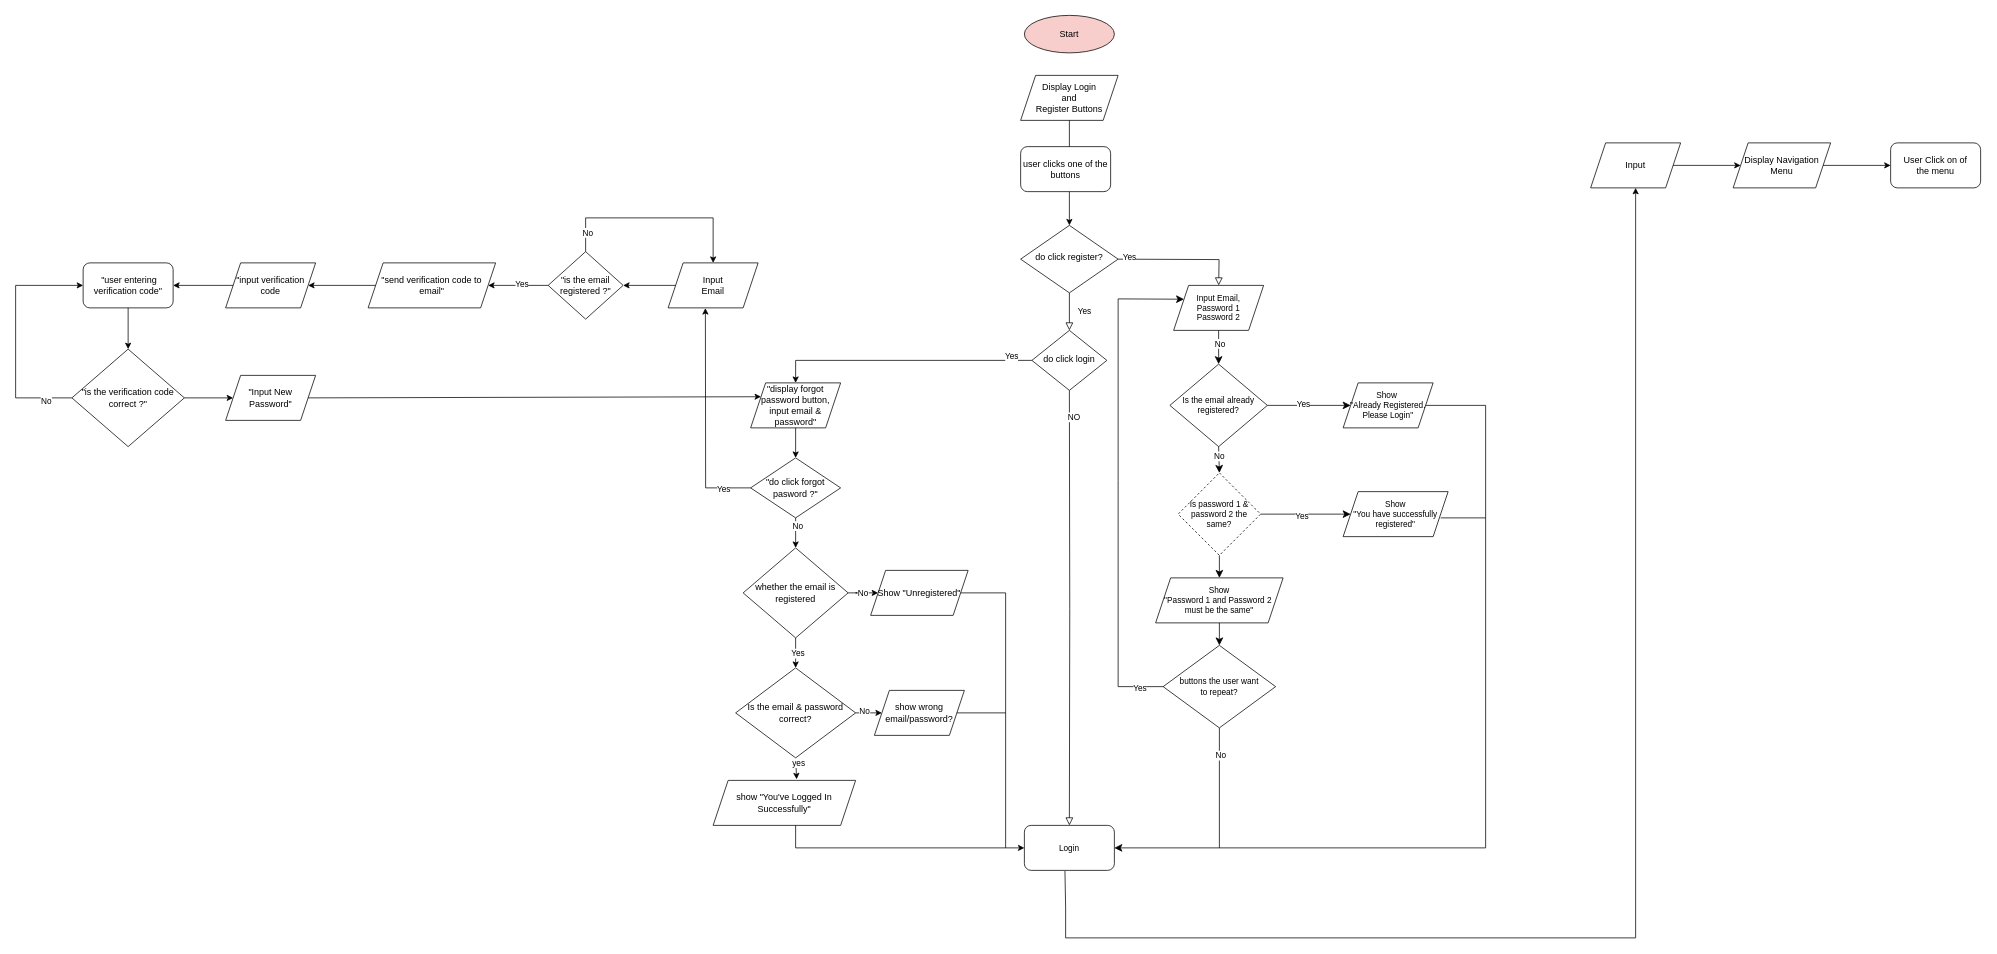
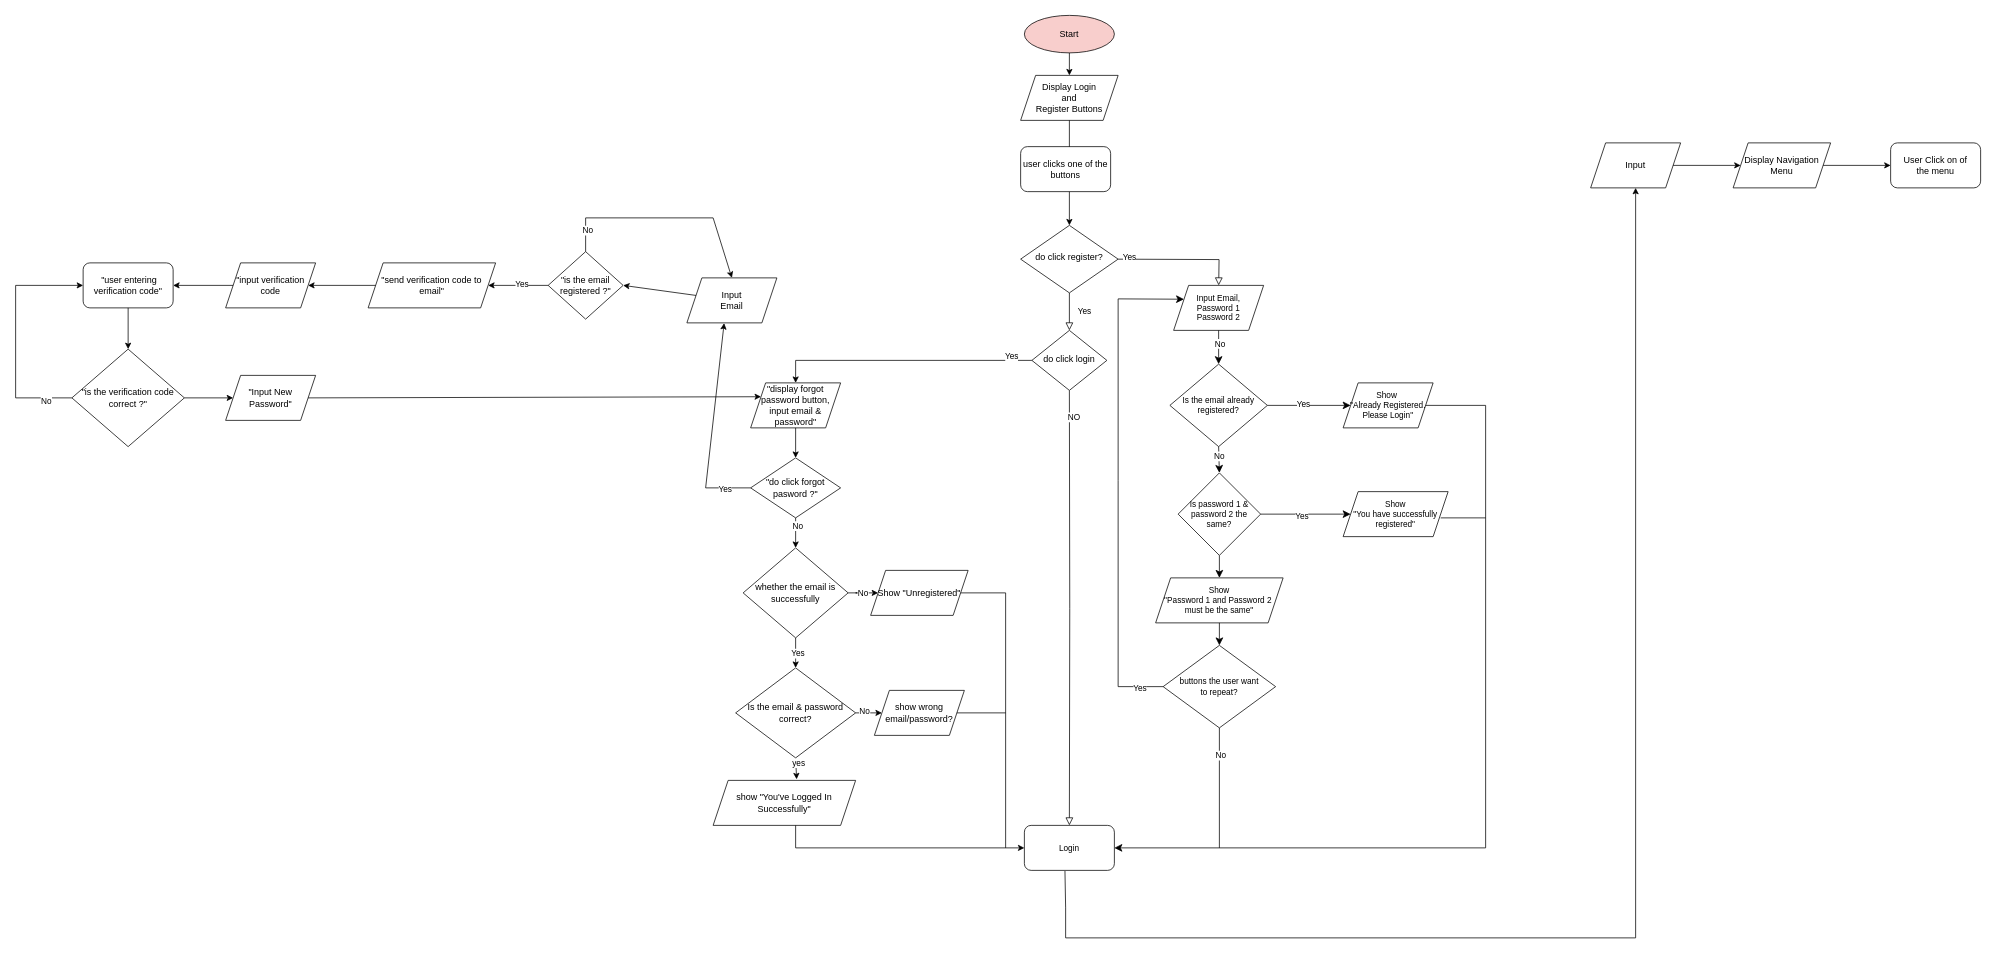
edge "Start" -> "Display Login and Register Buttons": added
node "Input Email": moved (713, 285) -> (732, 300)
node "Is password 1 & password 2 the same?": style dashed -> solid
node "whether the email is registered": label "whether the email is registered" -> "whether the email is successfully"
